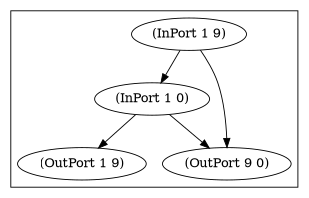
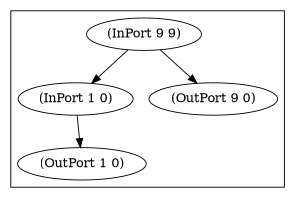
node "(InPort 1 9)": label "(InPort 1 9)" -> "(InPort 9 9)"
edge "(InPort 1 0)" -> "(OutPort 9 0)": removed
node "(OutPort 1 9)": label "(OutPort 1 9)" -> "(OutPort 1 0)"
